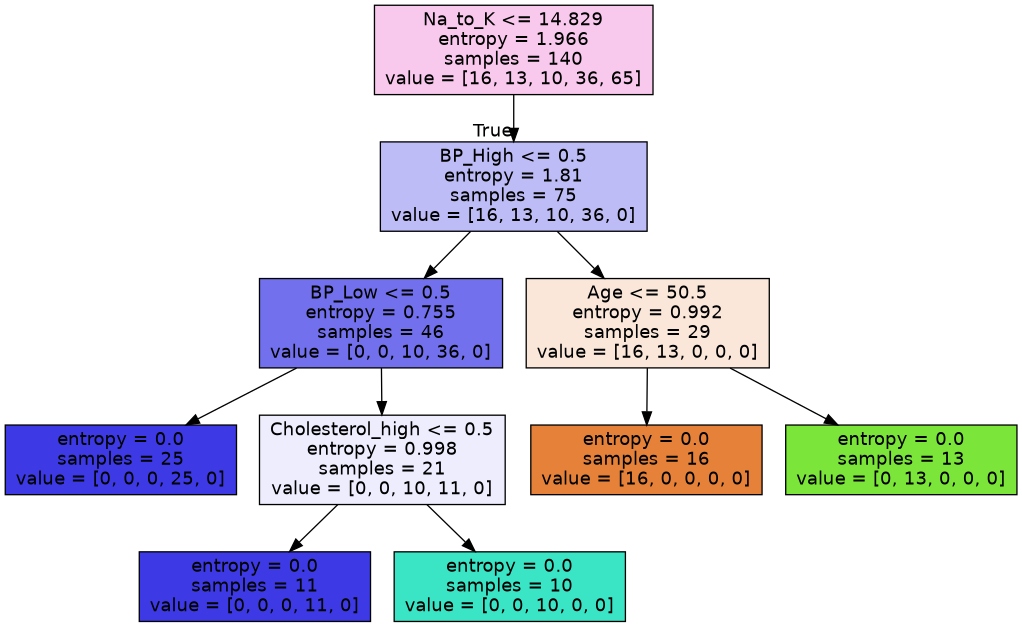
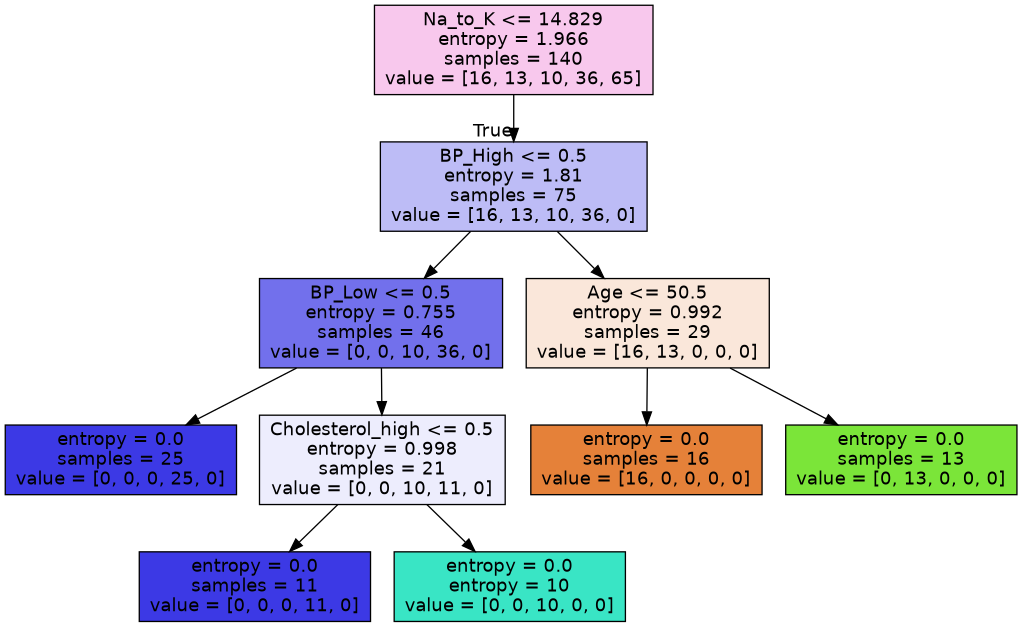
node "entropy = 0.0 samples = 10 value = [0, 0, 10, 0, 0]": label "entropy = 0.0 samples = 10 value = [0, 0, 10, 0, 0]" -> "entropy = 0.0 entropy = 10 value = [0, 0, 10, 0, 0]"
